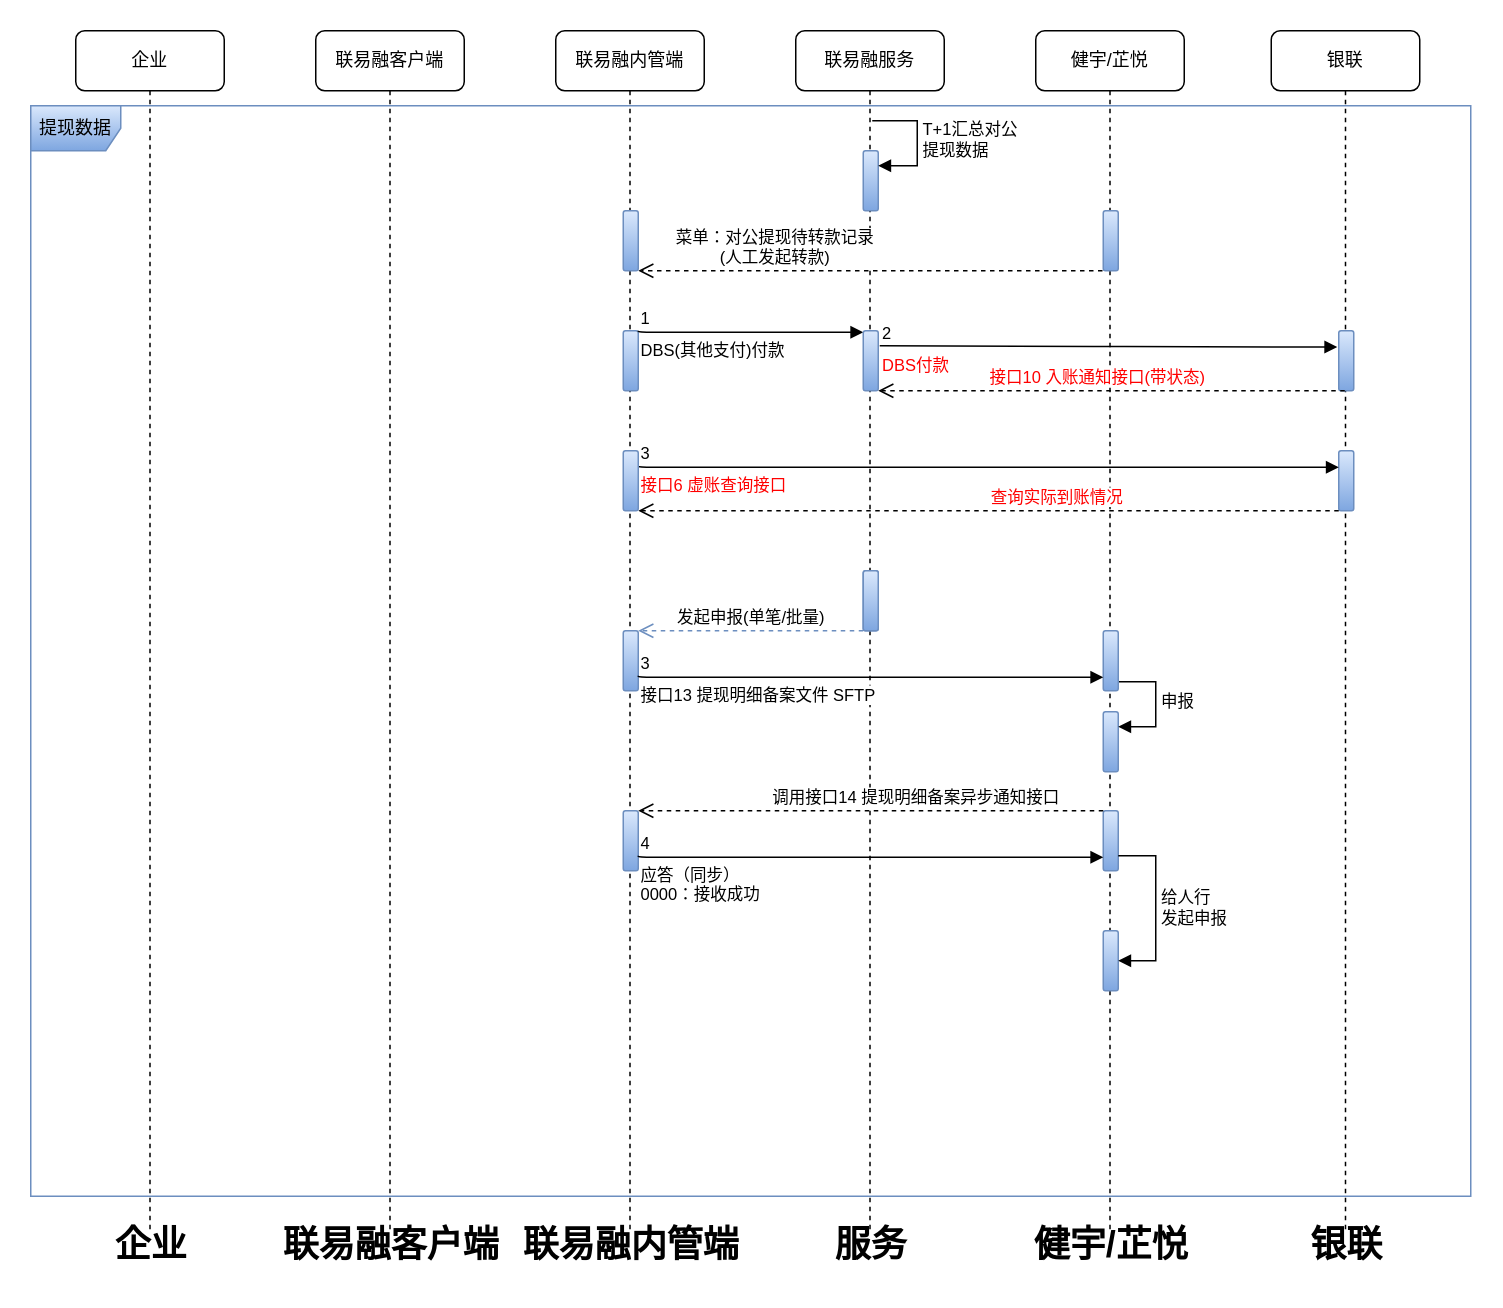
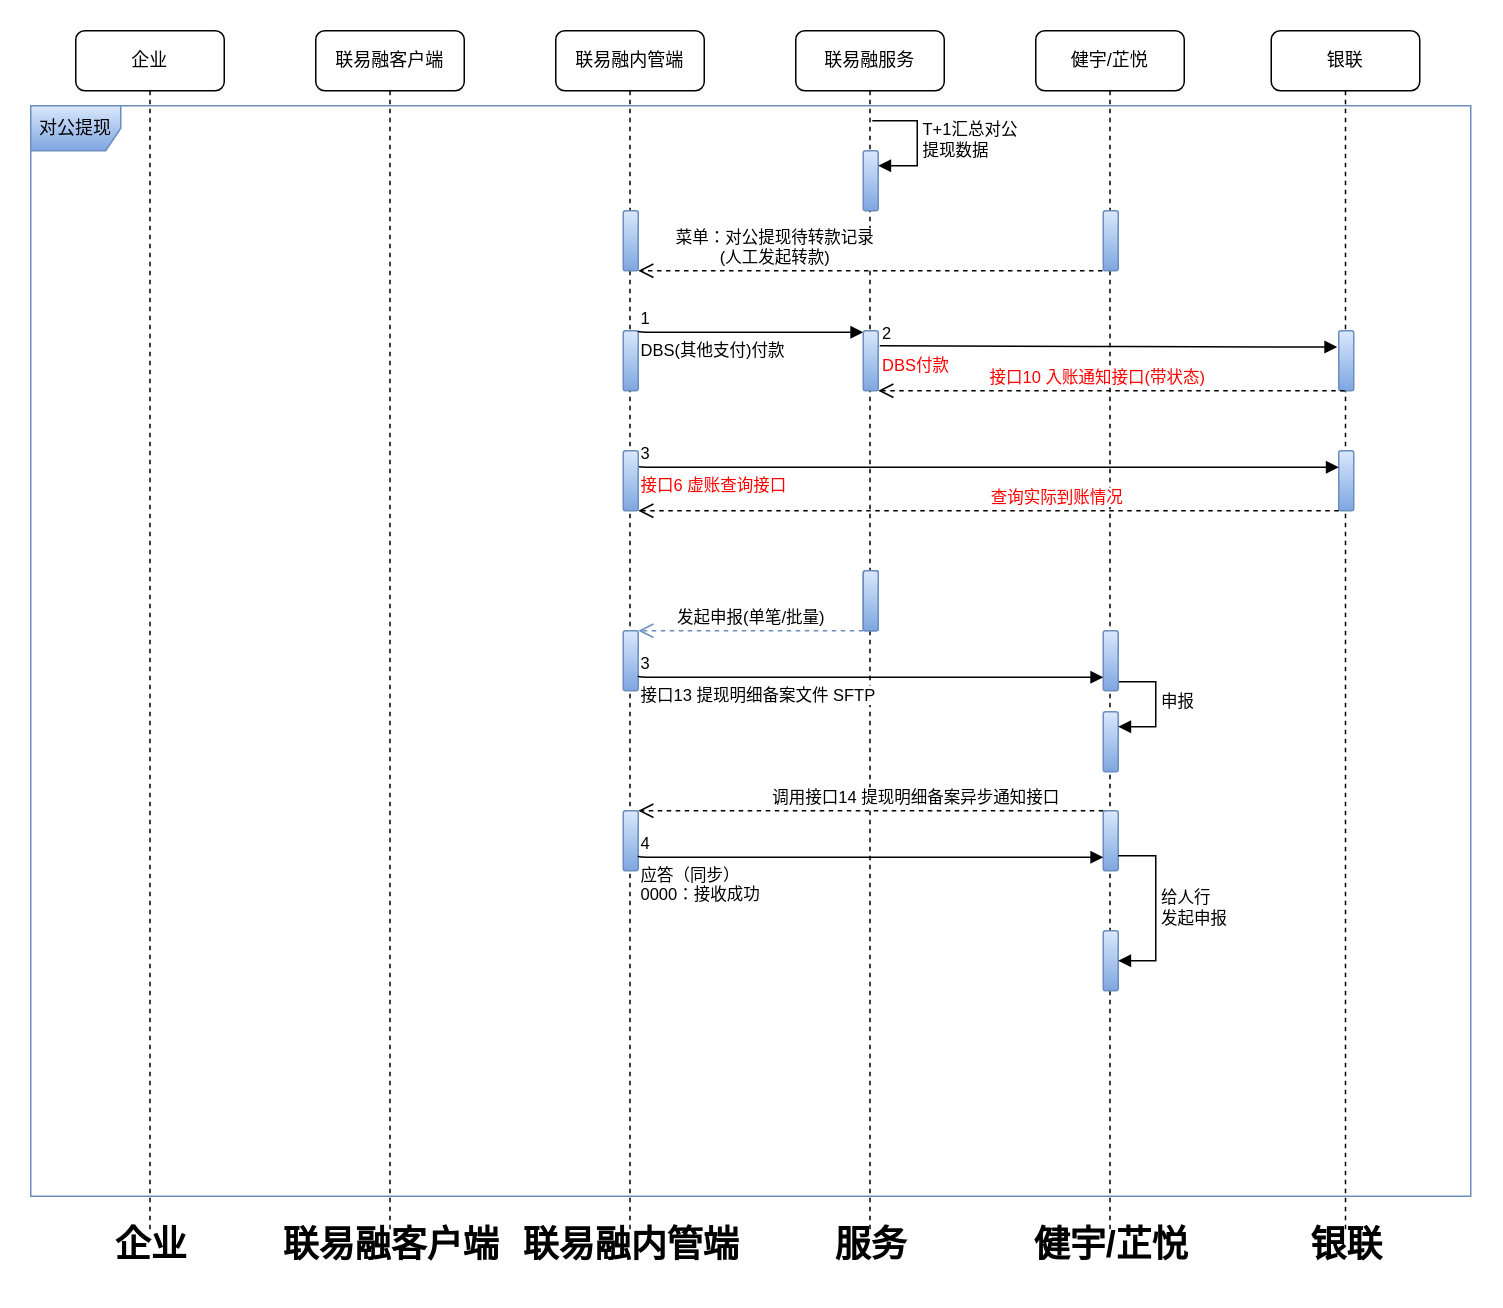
node "提现数据": label "提现数据" -> "对公提现"
